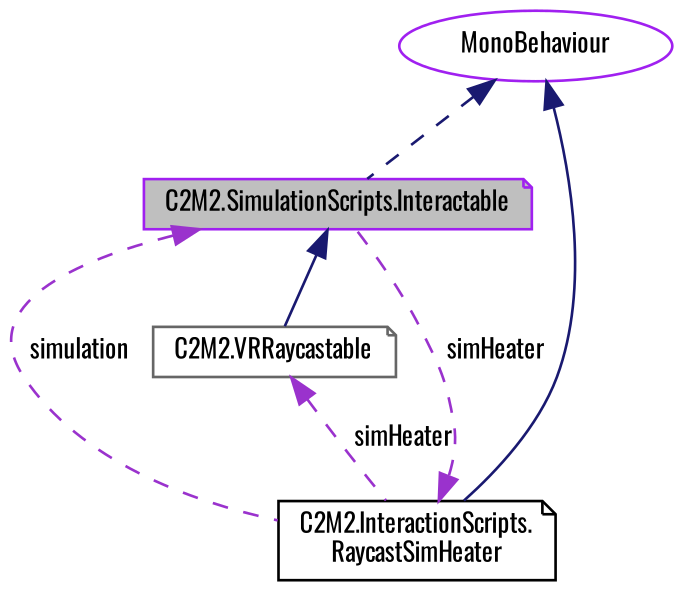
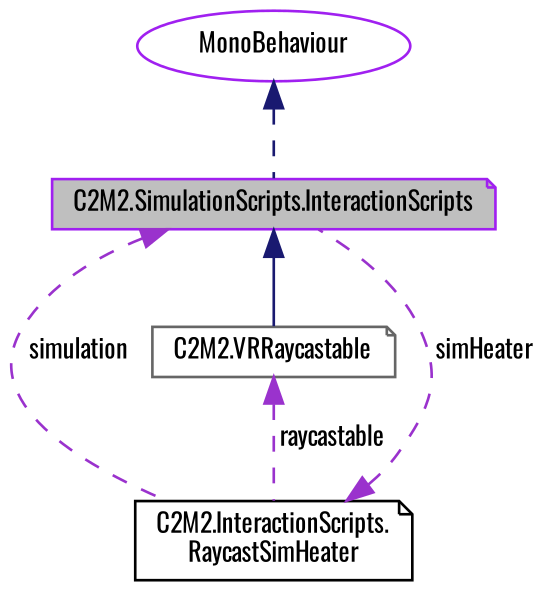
node "C2M2.SimulationScripts.Interactable": label "C2M2.SimulationScripts.Interactable" -> "C2M2.SimulationScripts.InteractionScripts"
edge "C2M2.InteractionScripts. RaycastSimHeater" -> "MonoBehaviour": removed
edge "C2M2.InteractionScripts. RaycastSimHeater" -> "C2M2.VRRaycastable": label " simHeater" -> " raycastable"
